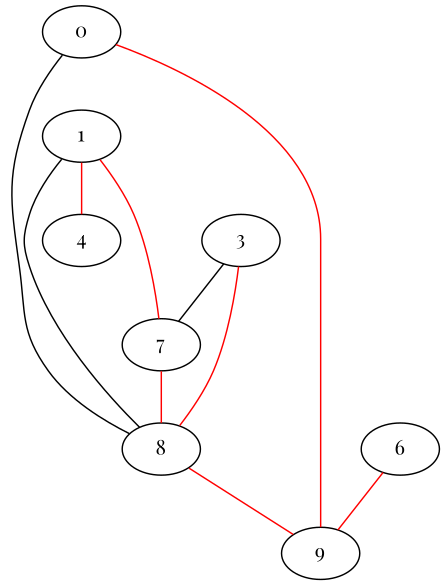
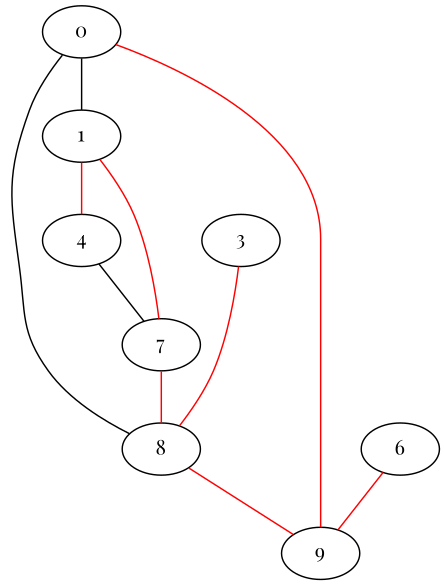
edge "3" -- "7": now "4" -- "7"
edge "1" -- "8": now "1" -- "0"
